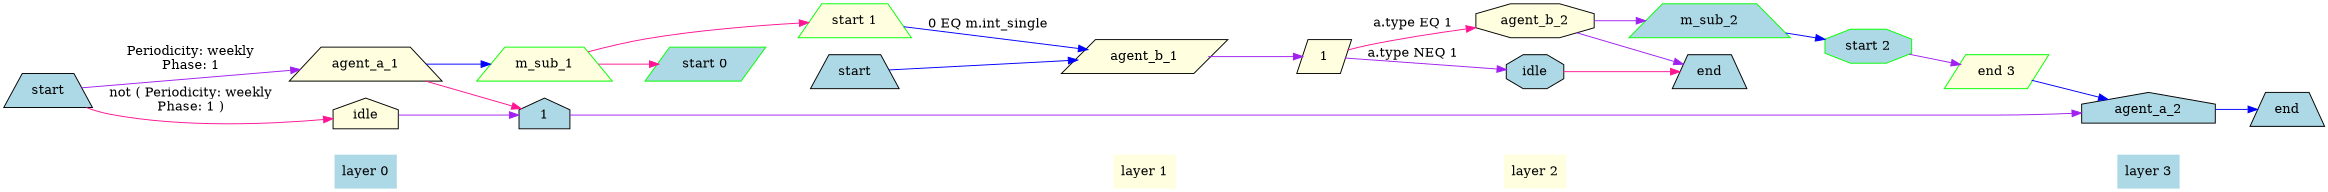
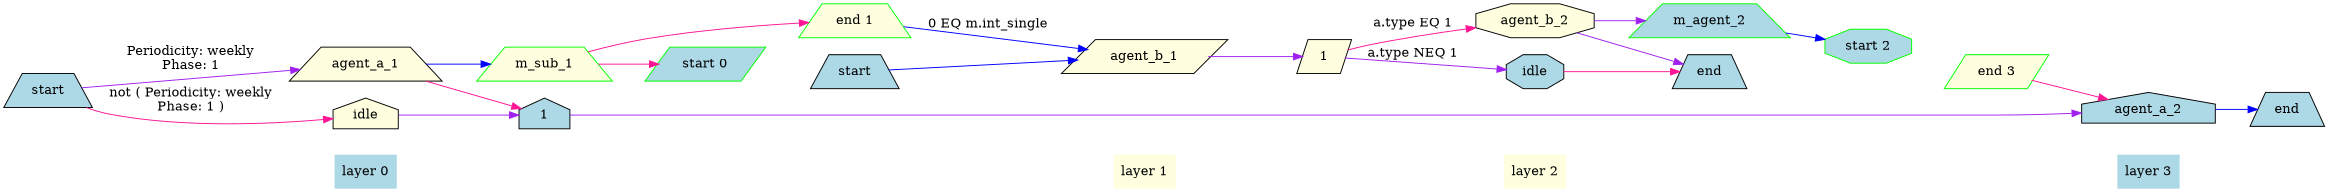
node "start 1": label "start 1" -> "end 1"
node "m_sub_2": label "m_sub_2" -> "m_agent_2"
edge "start 2" -> "end 3": removed
edge "end 3" -> "agent_a_2": color blue -> deeppink
